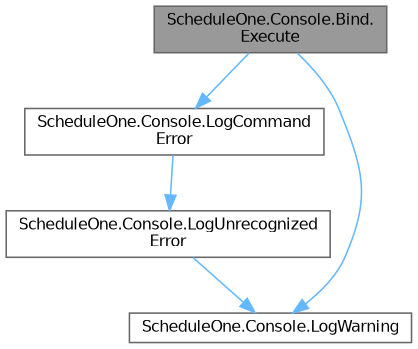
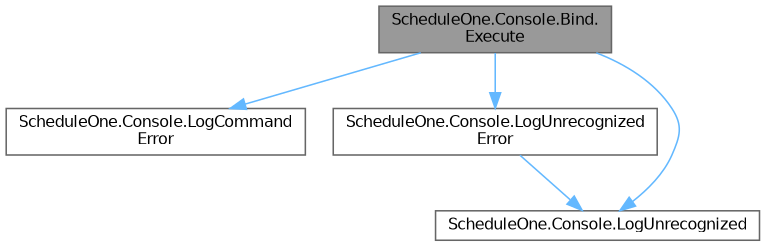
edge "ScheduleOne.Console.LogCommand Error" -> "ScheduleOne.Console.LogUnrecognized Error": now "ScheduleOne.Console.Bind. Execute" -> "ScheduleOne.Console.LogUnrecognized Error"
node "ScheduleOne.Console.LogWarning": label "ScheduleOne.Console.LogWarning" -> "ScheduleOne.Console.LogUnrecognized"
